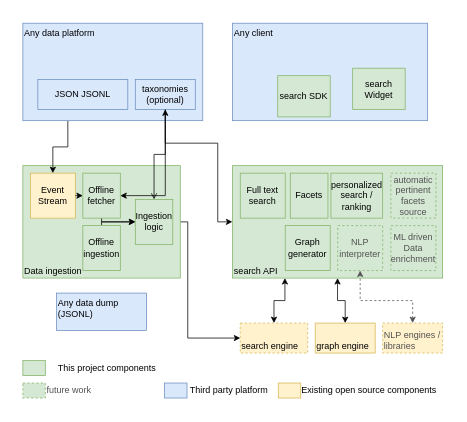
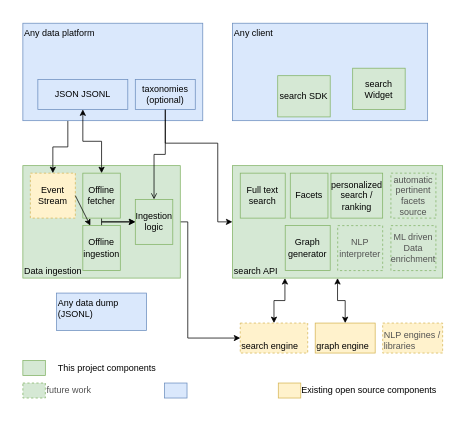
node "Event Stream": style solid -> dashed
edge "Event Stream" -> "Offline fetcher": now "Event Stream" -> "Offline ingestion"
edge "taxonomies (optional)" -- "Offline fetcher": now "JSON JSONL" -- "Offline fetcher"
edge "NLP interpreter" -- "NLP engines / libraries": removed
node "Third party platform": removed
